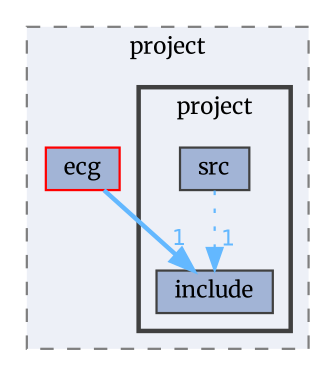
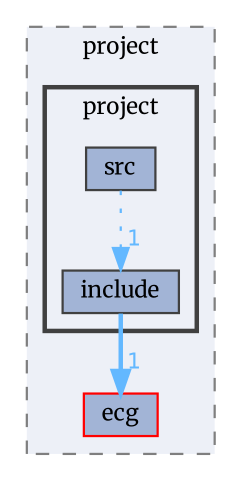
edge "ecg" -> "include": reversed
